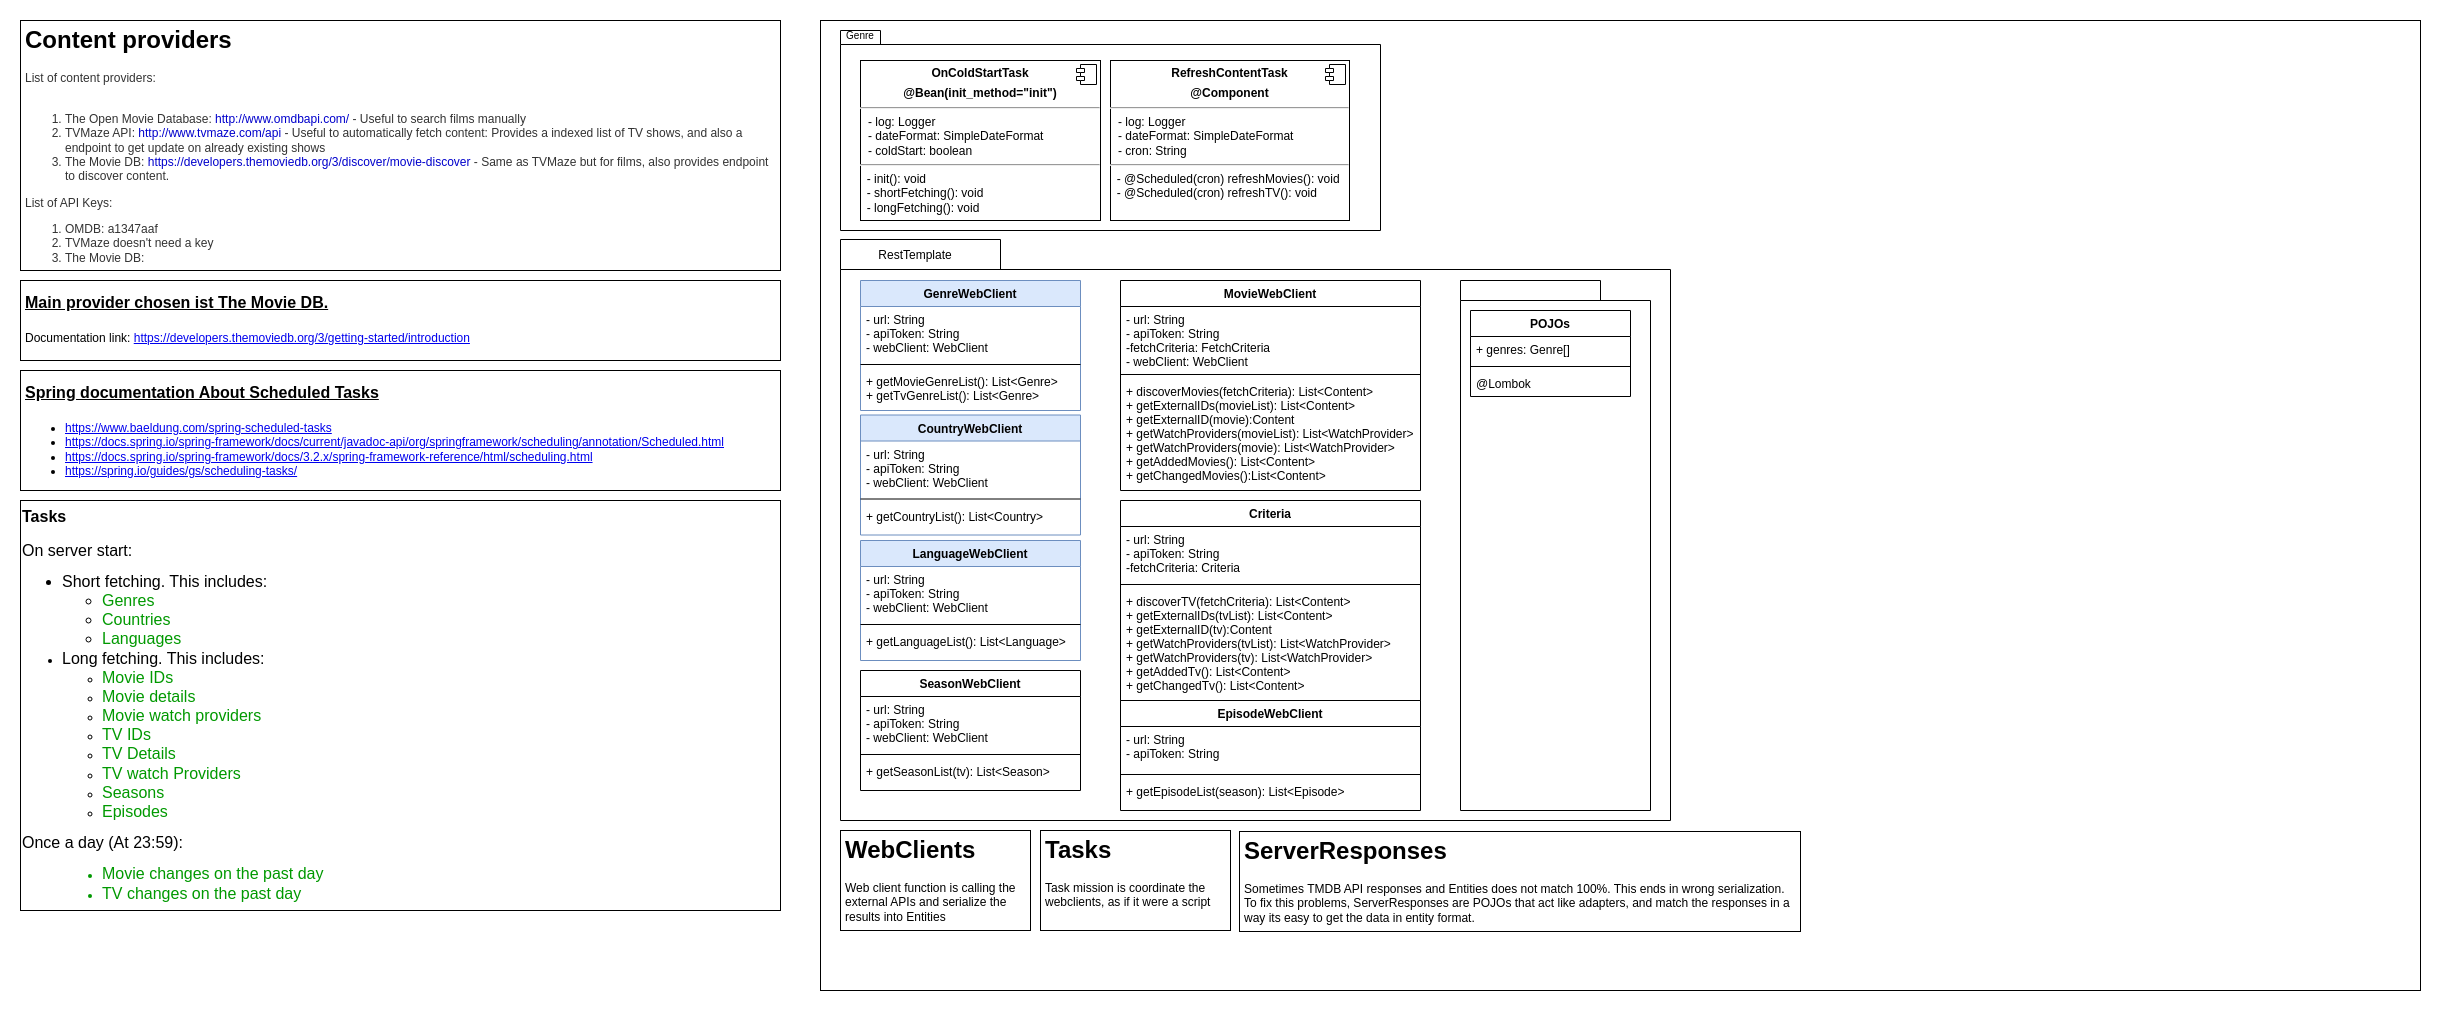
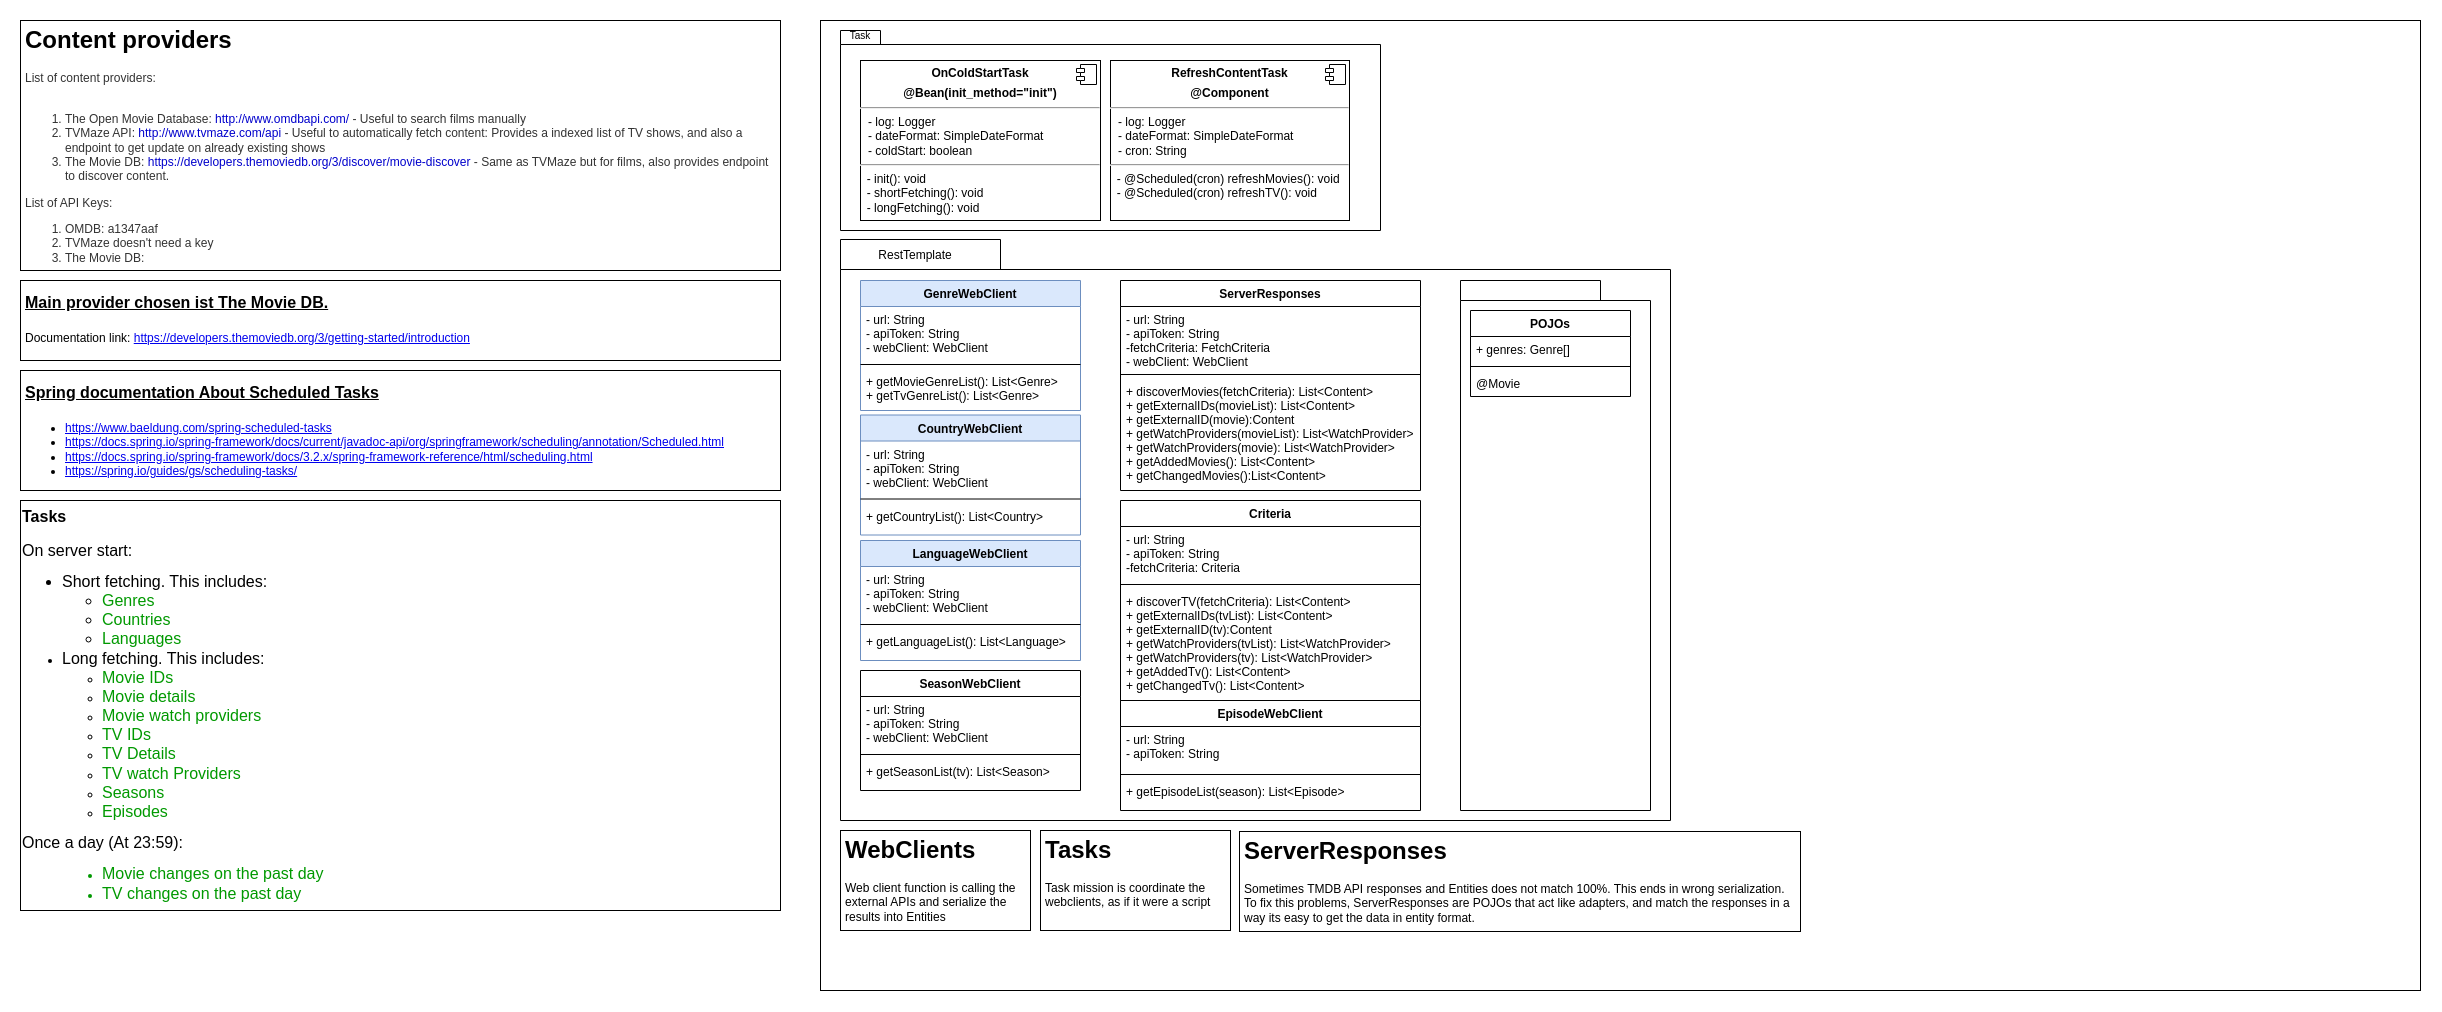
node "Genre": label "Genre" -> "Task"
node "MovieWebClient": label "MovieWebClient" -> "ServerResponses"
node "@Lombok": label "@Lombok" -> "@Movie"
